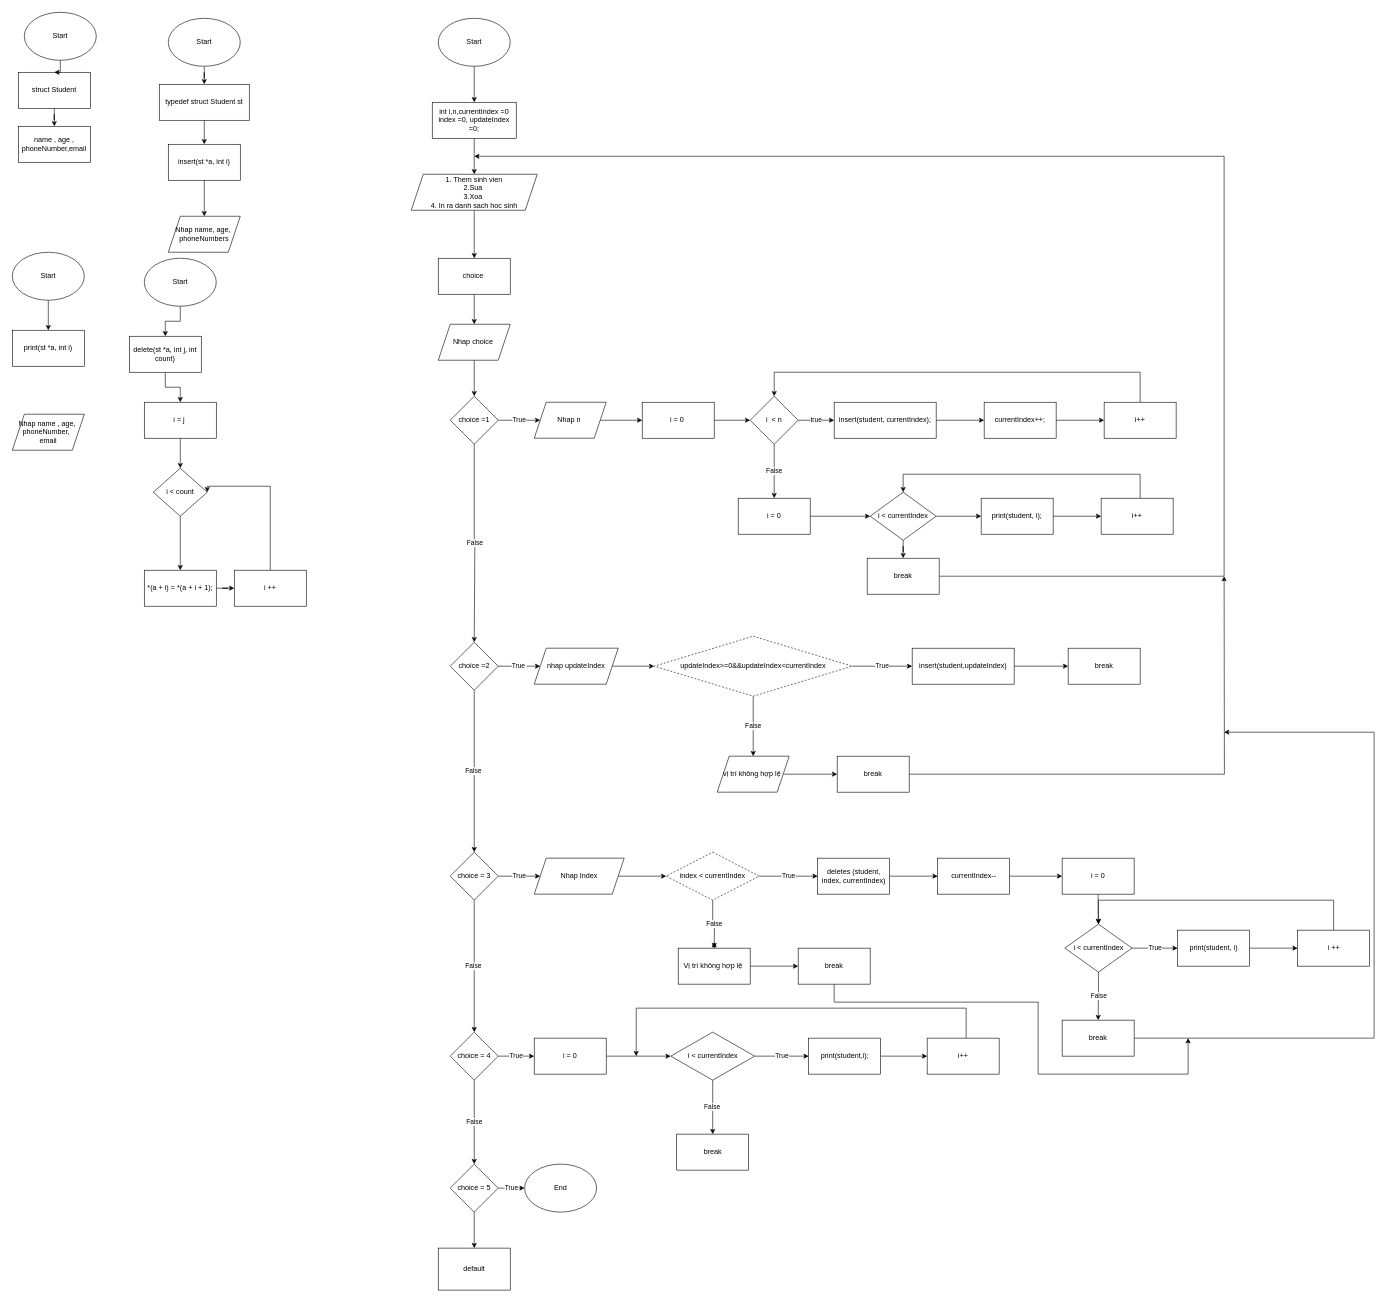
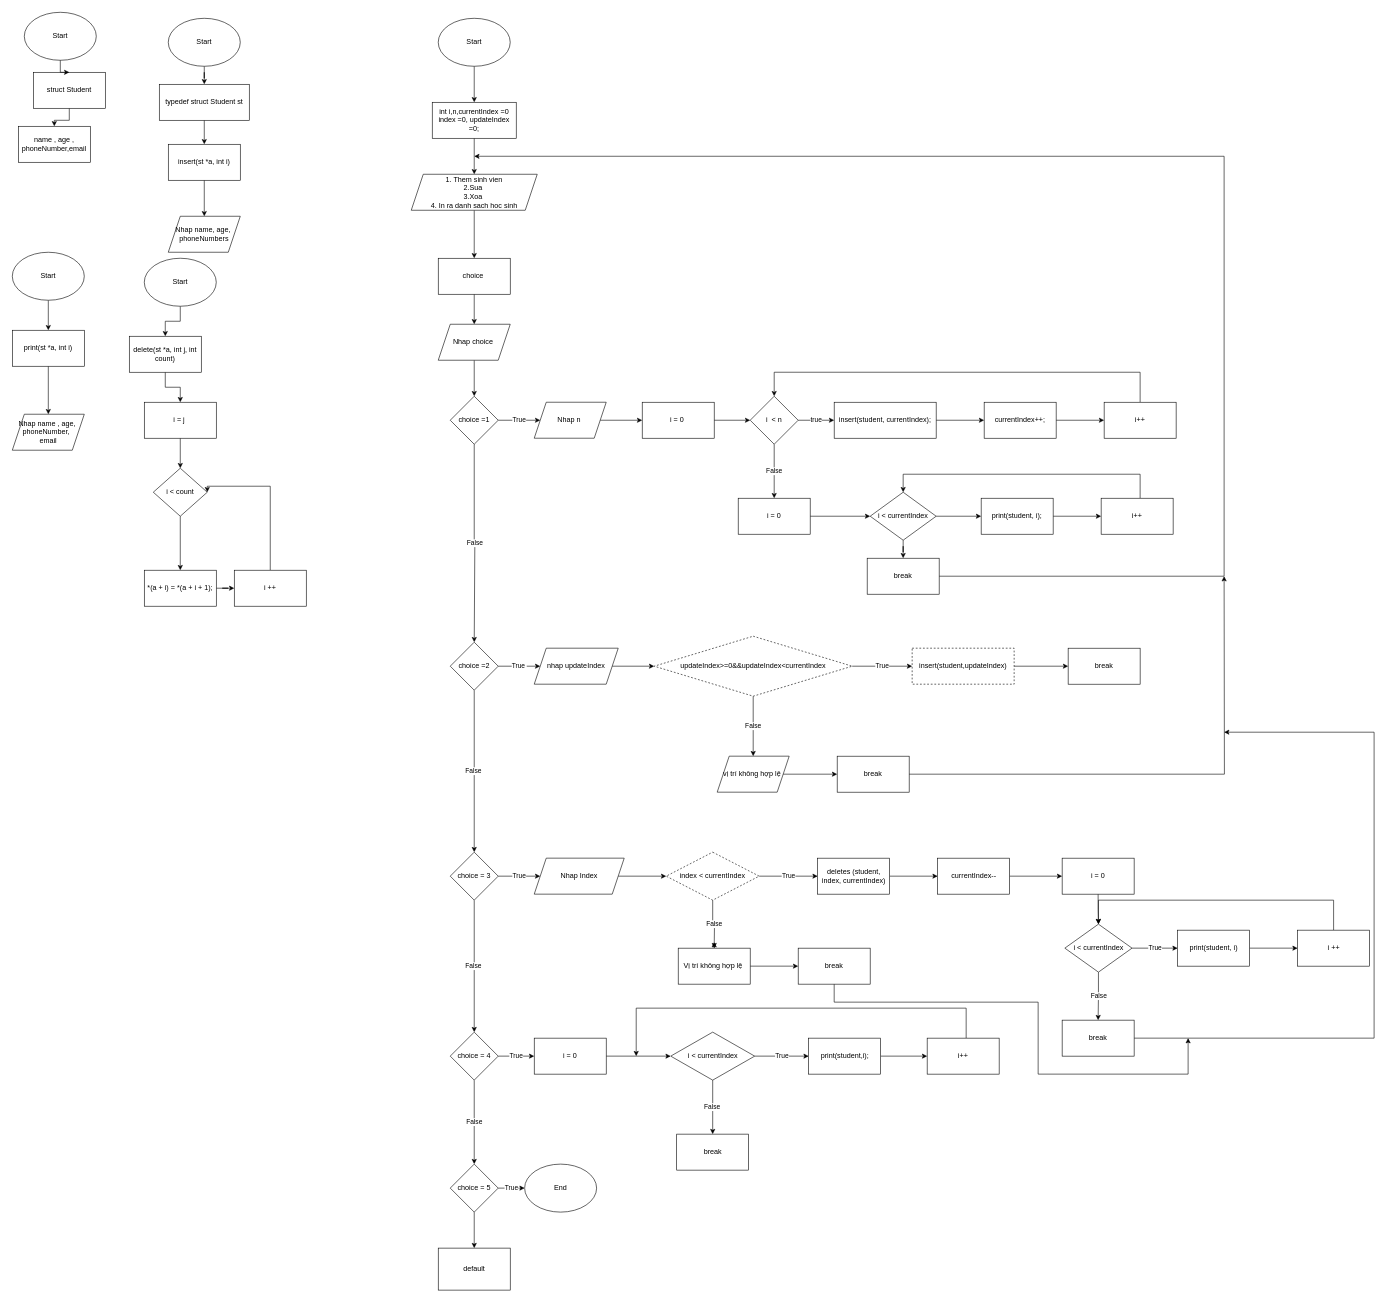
node "struct Student": moved (54, 90) -> (69, 90)
edge "print(st *a, int i)" -> "Nhap name , age, phoneNumber, email": added
node "insert(student,updateIndex)": style solid -> dashed
